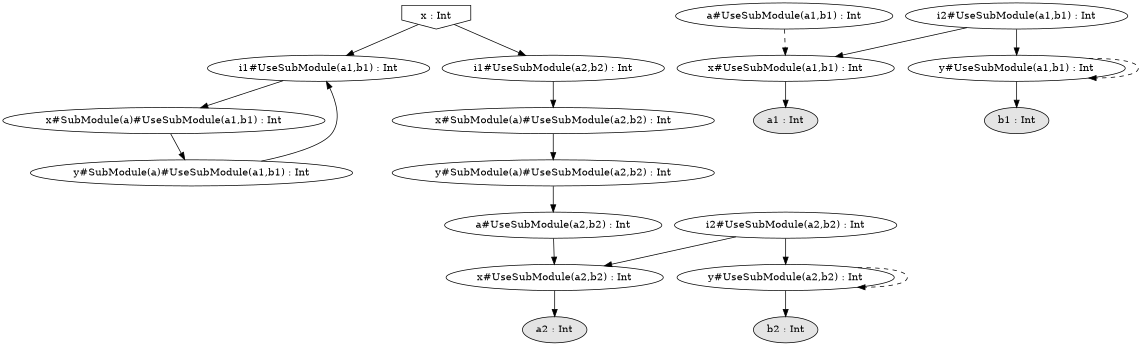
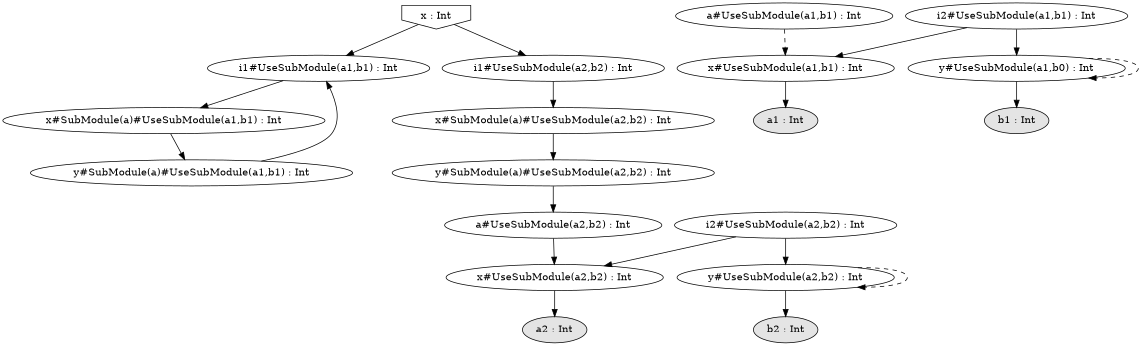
node "y#UseSubModule(a1,b1) : Int": label "y#UseSubModule(a1,b1) : Int" -> "y#UseSubModule(a1,b0) : Int"
